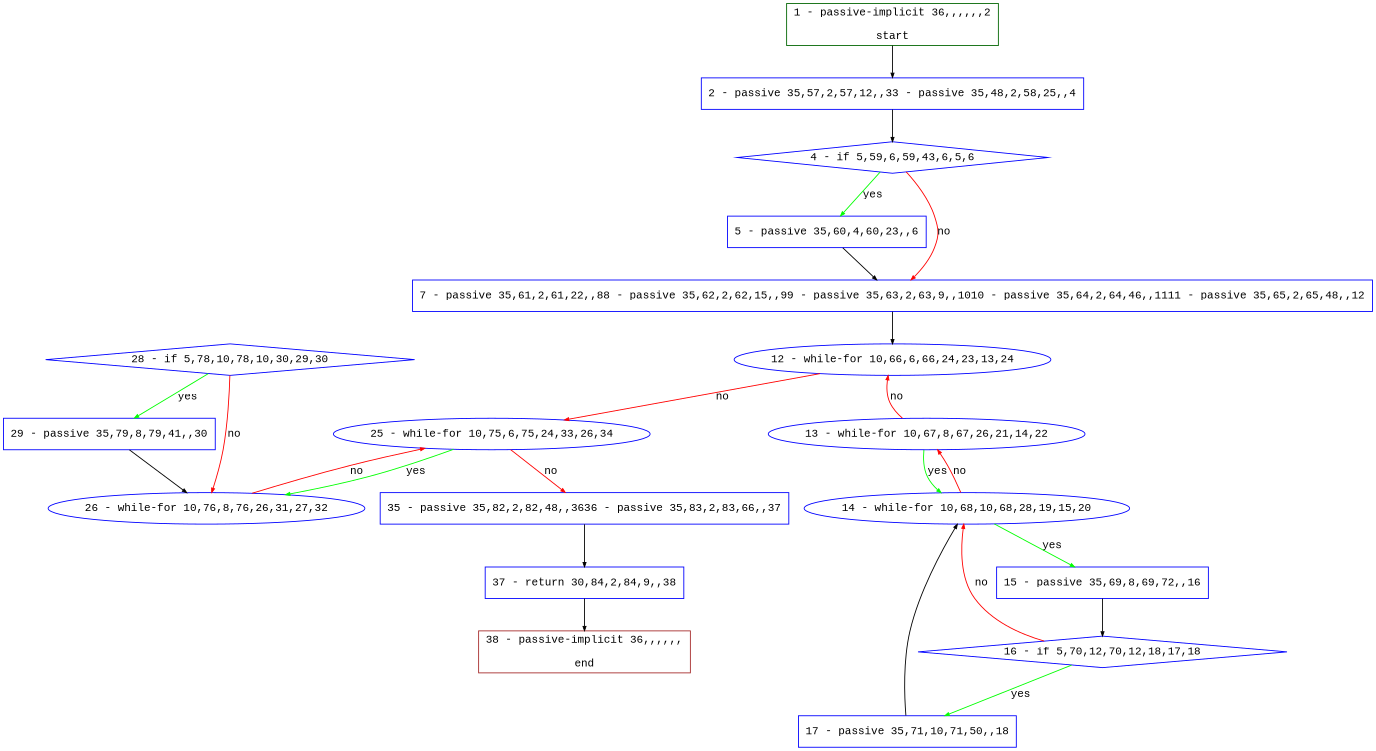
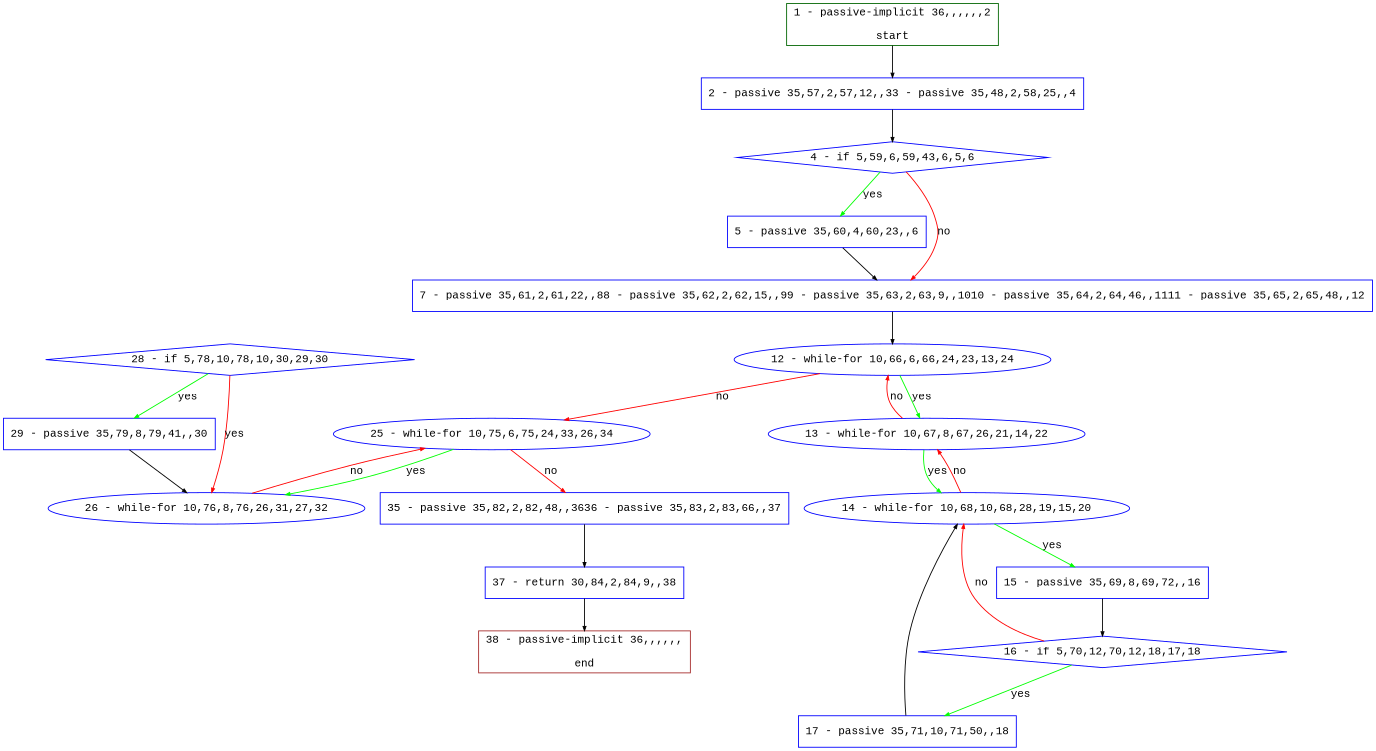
edge "12 - while-for 10,66,6,66,24,23,13,24" -> "13 - while-for 10,67,8,67,26,21,14,22": added, label "yes"
edge "28 - if 5,78,10,78,10,30,29,30" -> "26 - while-for 10,76,8,76,26,31,27,32": label "no" -> "yes"
